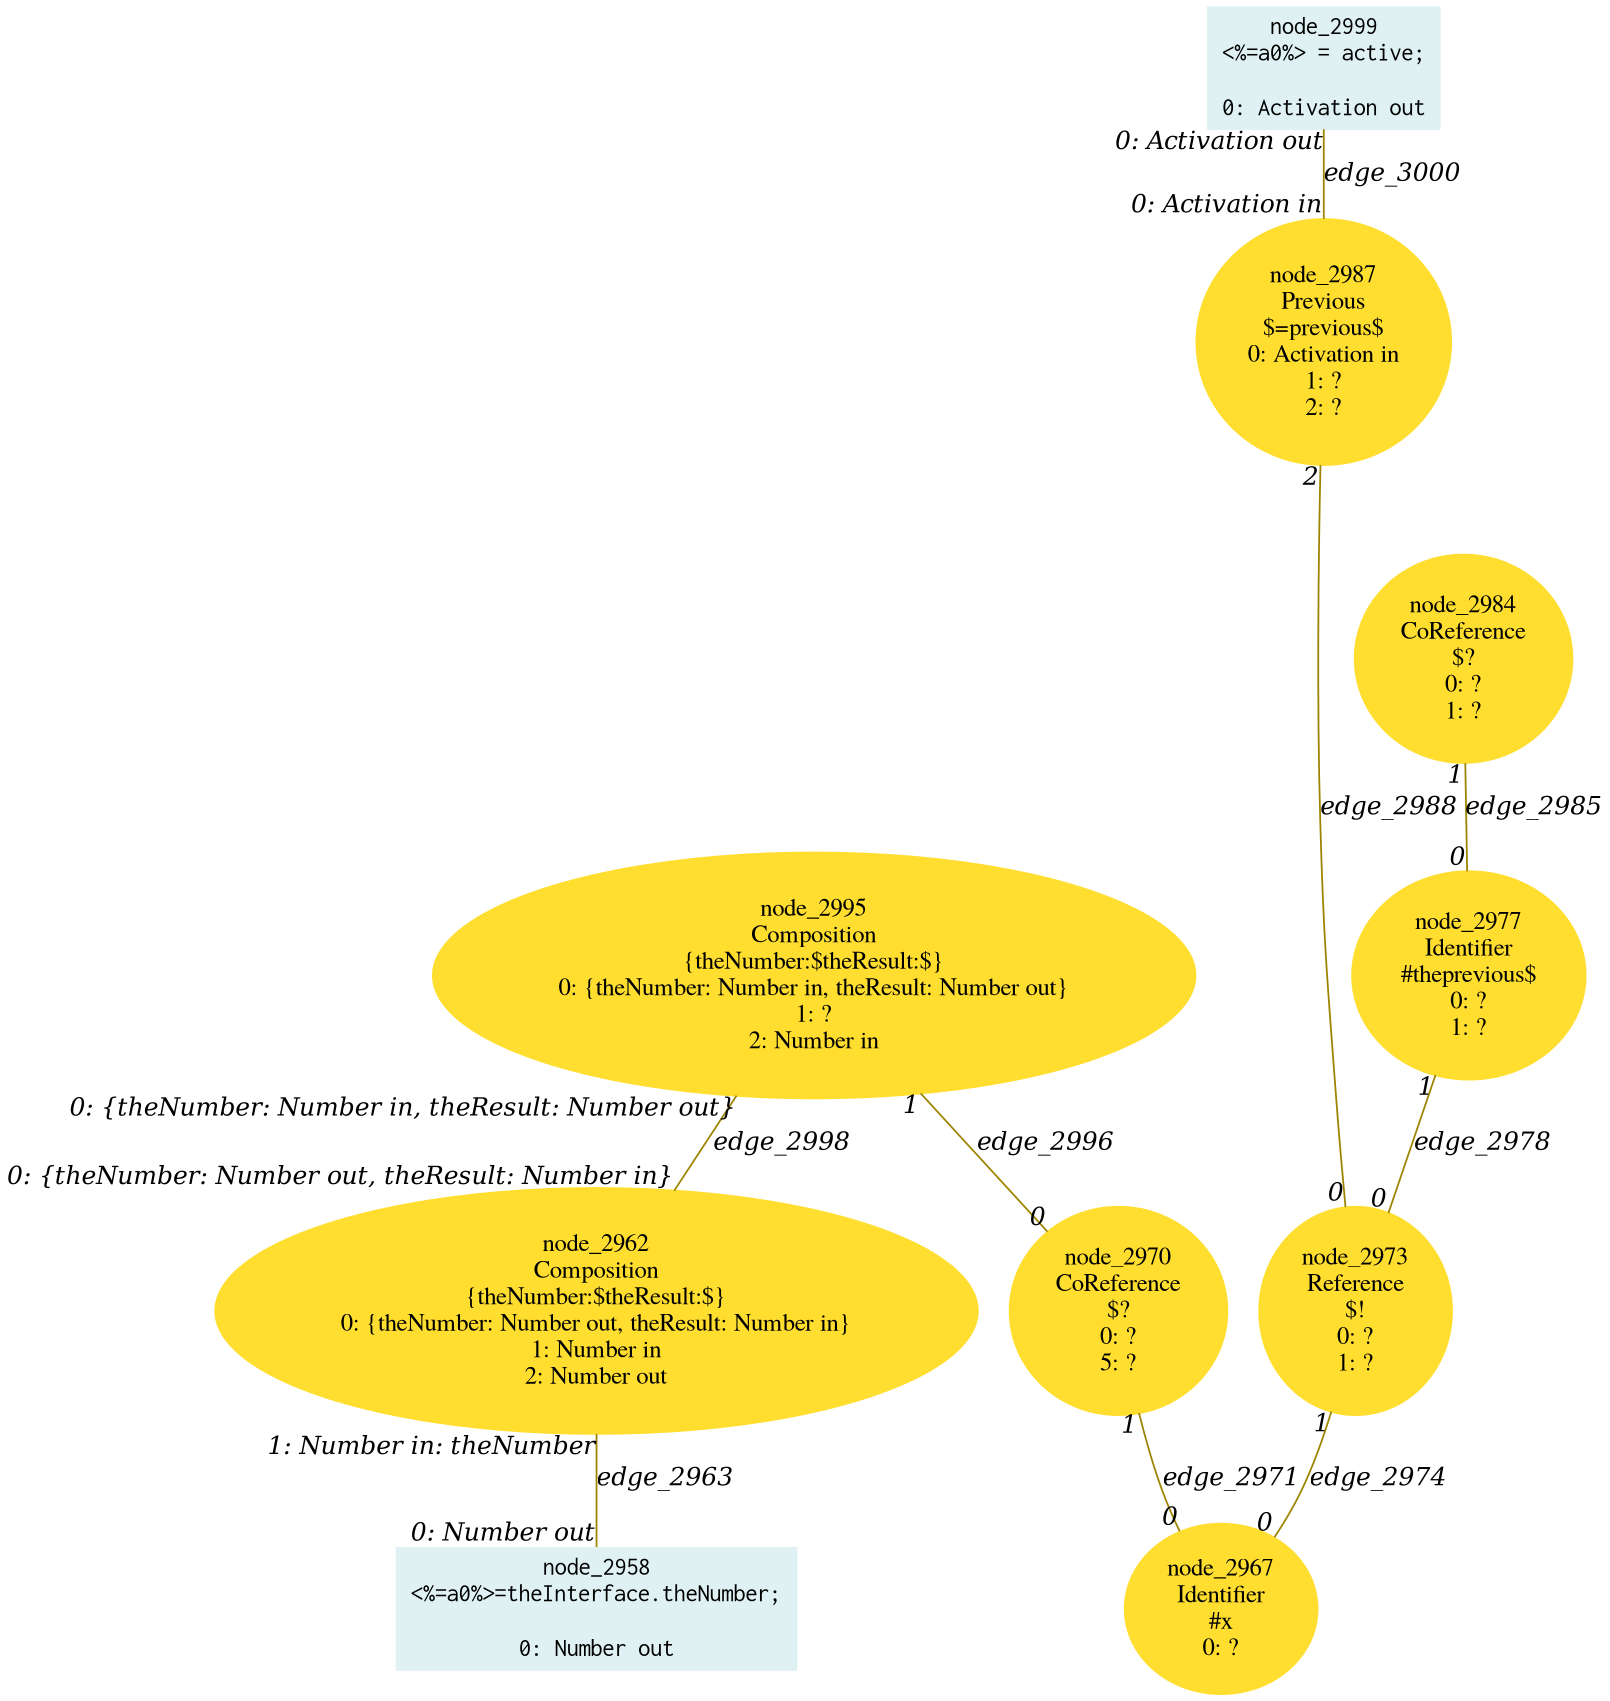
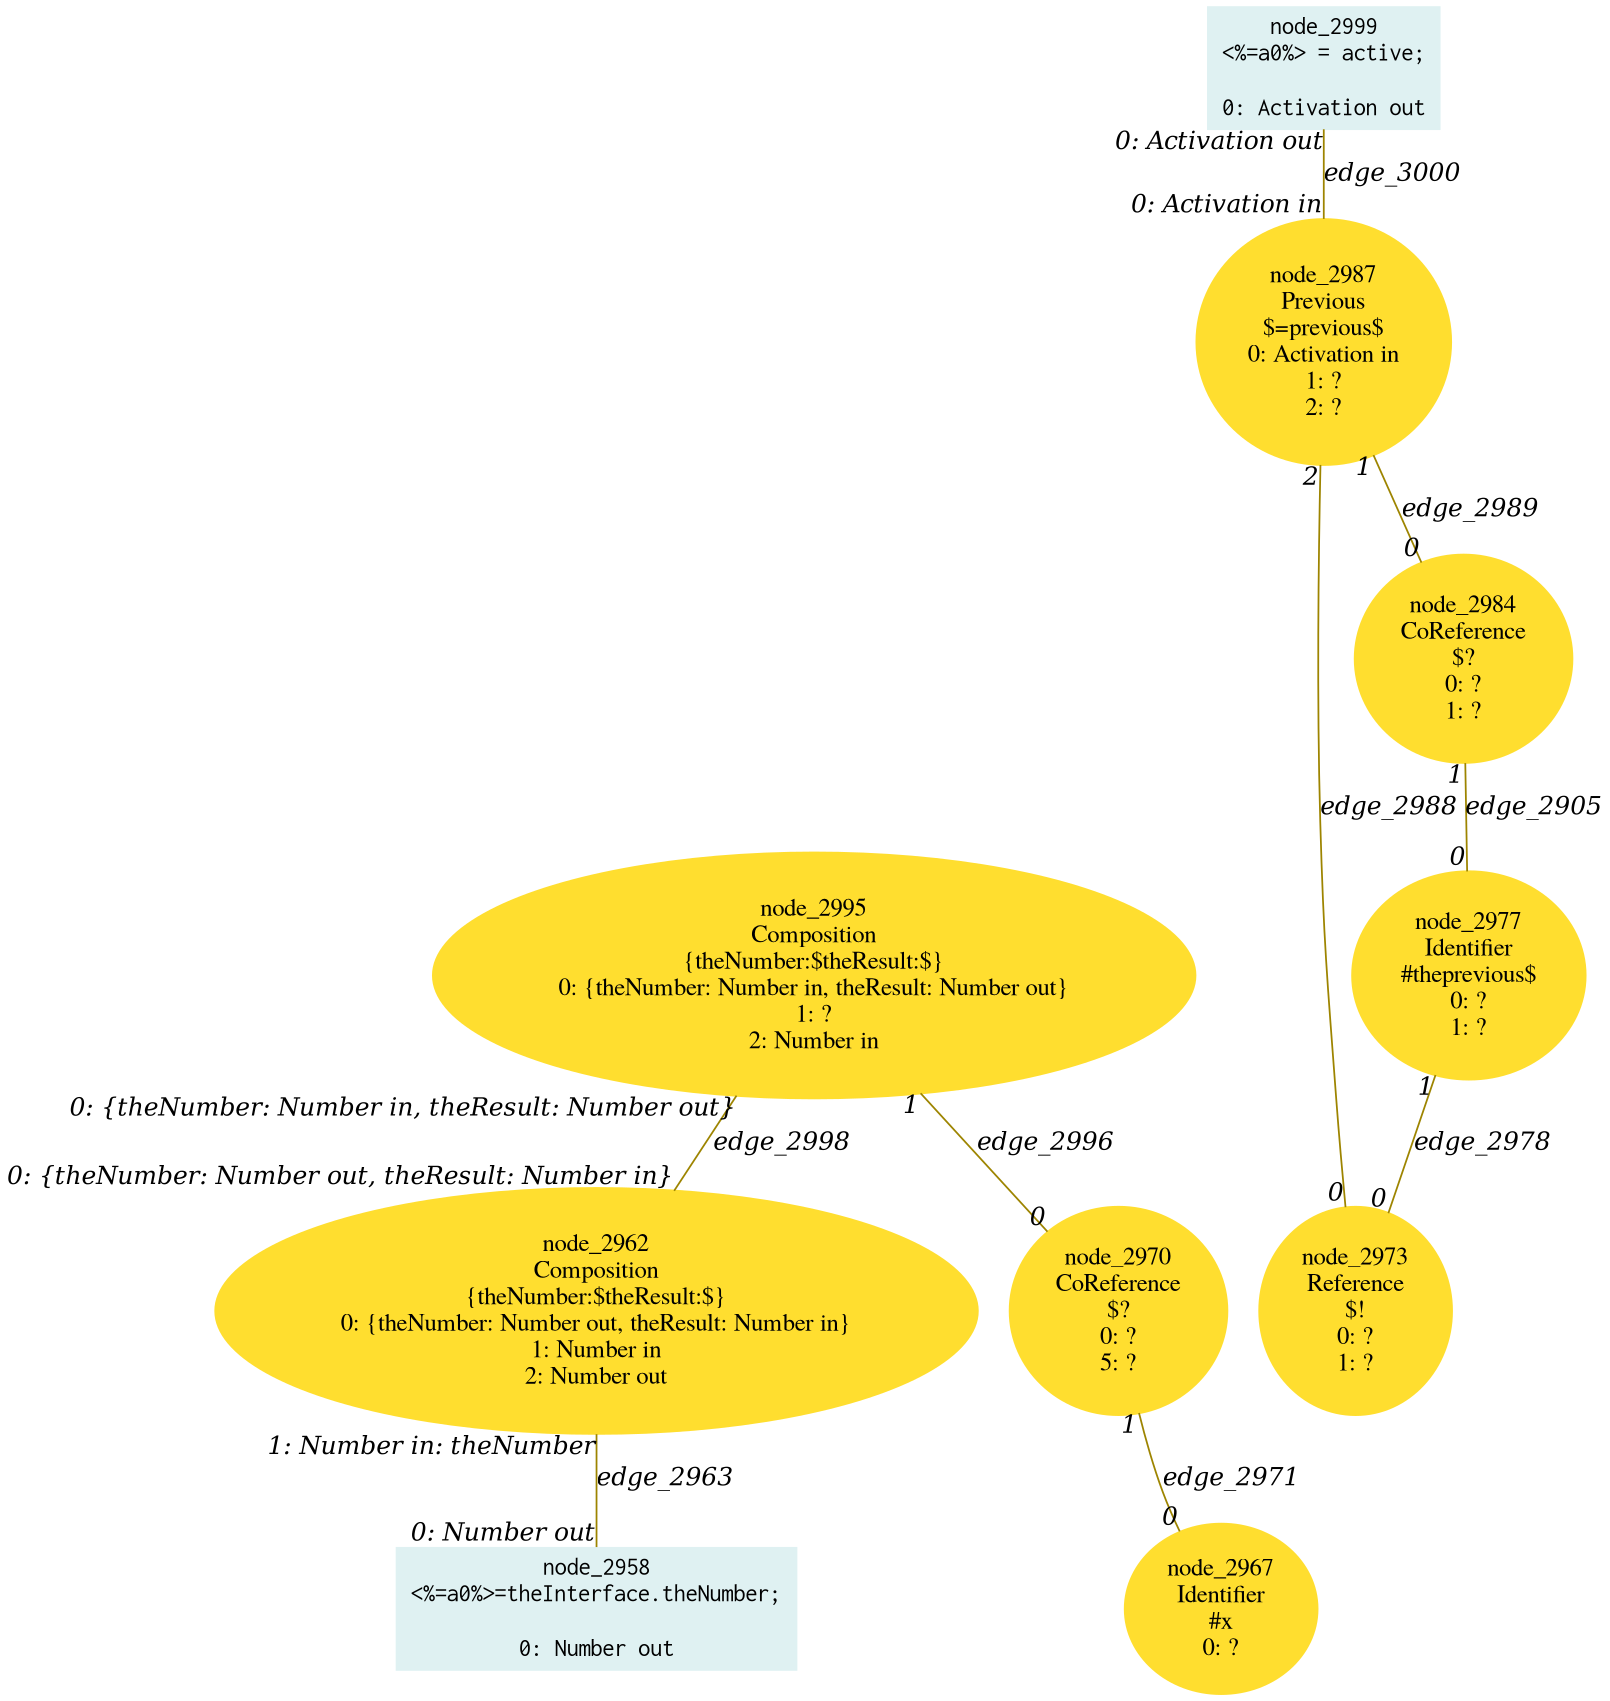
edge "node_2987 Previous $=previous$ 0: Activation in 1: ? 2: ?" -- "node_2984 CoReference $? 0: ? 1: ?": added, label "edge_2989"
edge "node_2984 CoReference $? 0: ? 1: ?" -- "node_2977 Identifier #theprevious$ 0: ? 1: ?": label "edge_2985" -> "edge_2905"
edge "node_2973 Reference $! 0: ? 1: ?" -- "node_2967 Identifier #x 0: ?": removed, label "edge_2974"
